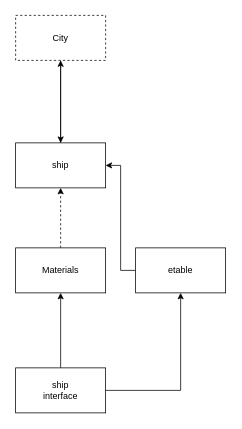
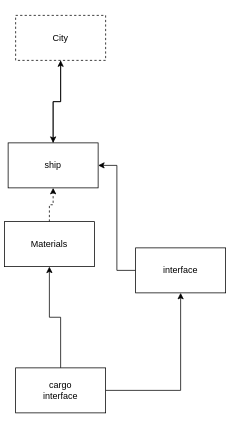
node "ship": moved (60, 165) -> (53, 165)
node "Materials": moved (60, 270) -> (49, 244)
node "etable": label "etable" -> "interface"
node "ship interface": label "ship interface" -> "cargo interface"
